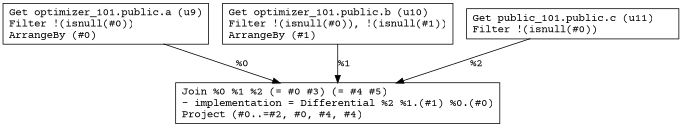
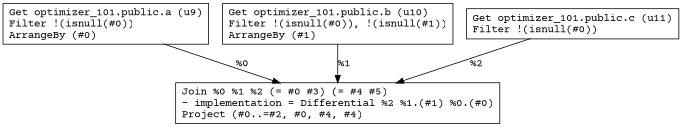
node "Get public_101.public.c (u11) Filter !(isnull(#0))": label "Get public_101.public.c (u11) Filter !(isnull(#0))" -> "Get optimizer_101.public.c (u11) Filter !(isnull(#0))"
